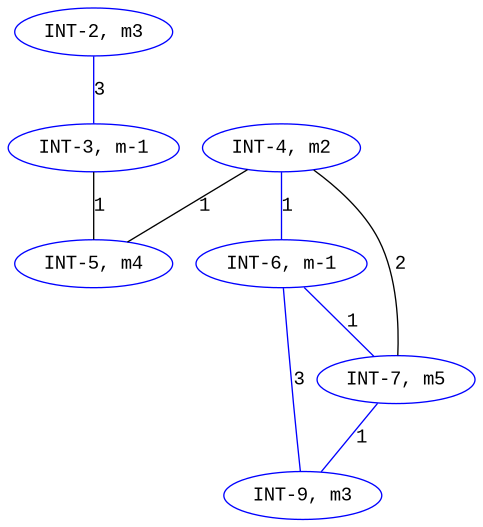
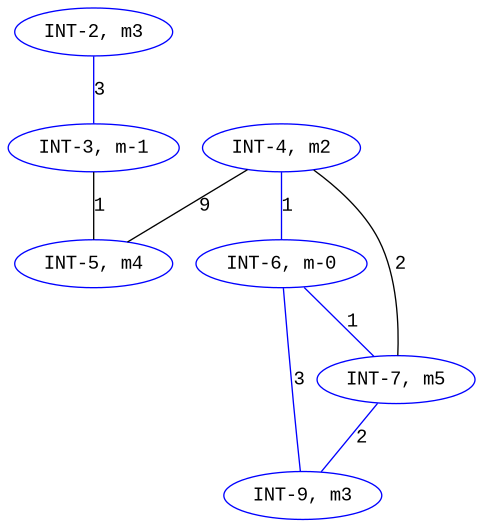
edge "INT-4, m2" -- "INT-5, m4": label "1" -> "9"
node "INT-6, m-1": label "INT-6, m-1" -> "INT-6, m-0"
edge "INT-7, m5" -- "INT-9, m3": label "1" -> "2"
